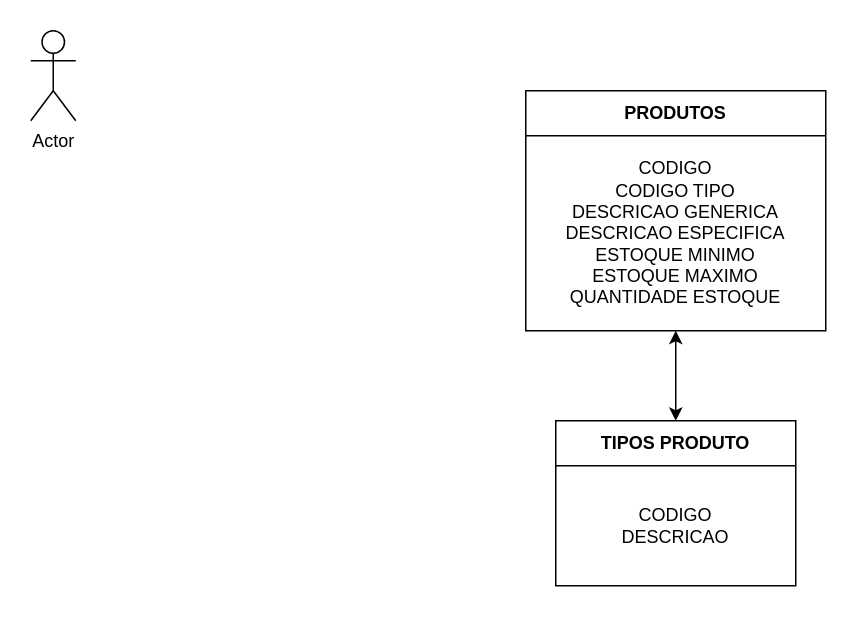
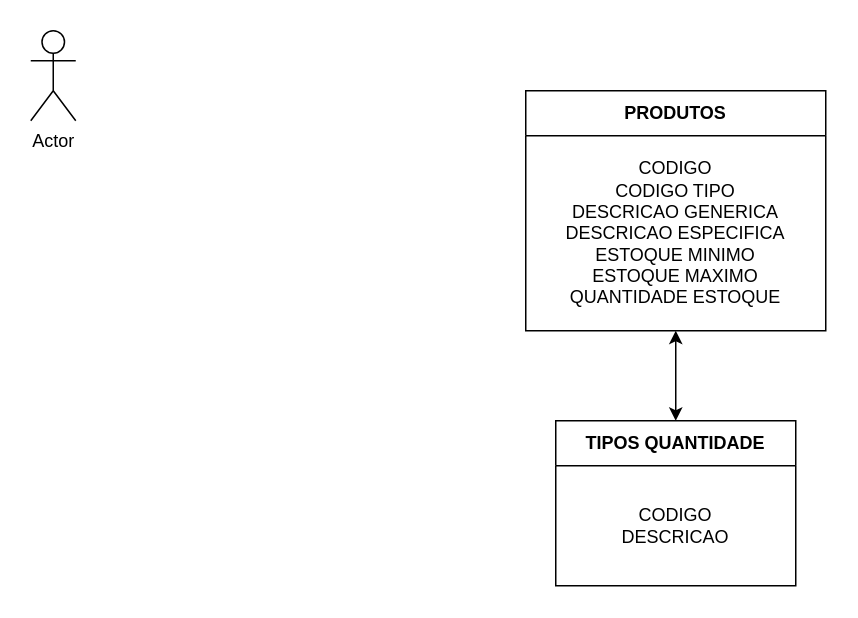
node "TIPOS PRODUTO": label "TIPOS PRODUTO" -> "TIPOS QUANTIDADE"
